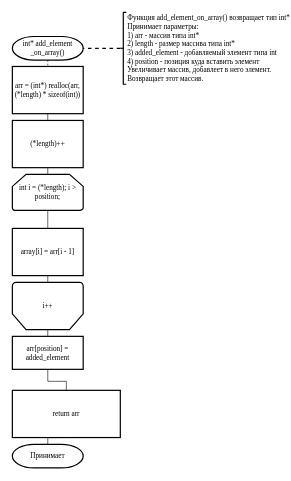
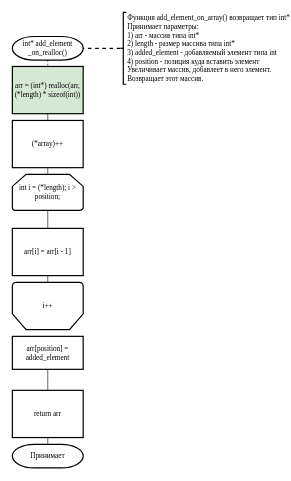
node "int* add_element _on_array()": label "int* add_element _on_array()" -> "int* add_element _on_realloc()"
node "arr = (int*) realloc(arr, (*length) * sizeof(int))": fillcolor #ffffff -> #d5e8d4
node "(*length)++": label "(*length)++" -> "(*array)++"
node "array[i] = arr[i - 1]": label "array[i] = arr[i - 1]" -> "arr[i] = arr[i - 1]"
edge "i++" -- "arr[position] = added_element": removed
node "return arr": size 108x47 -> 71x47
